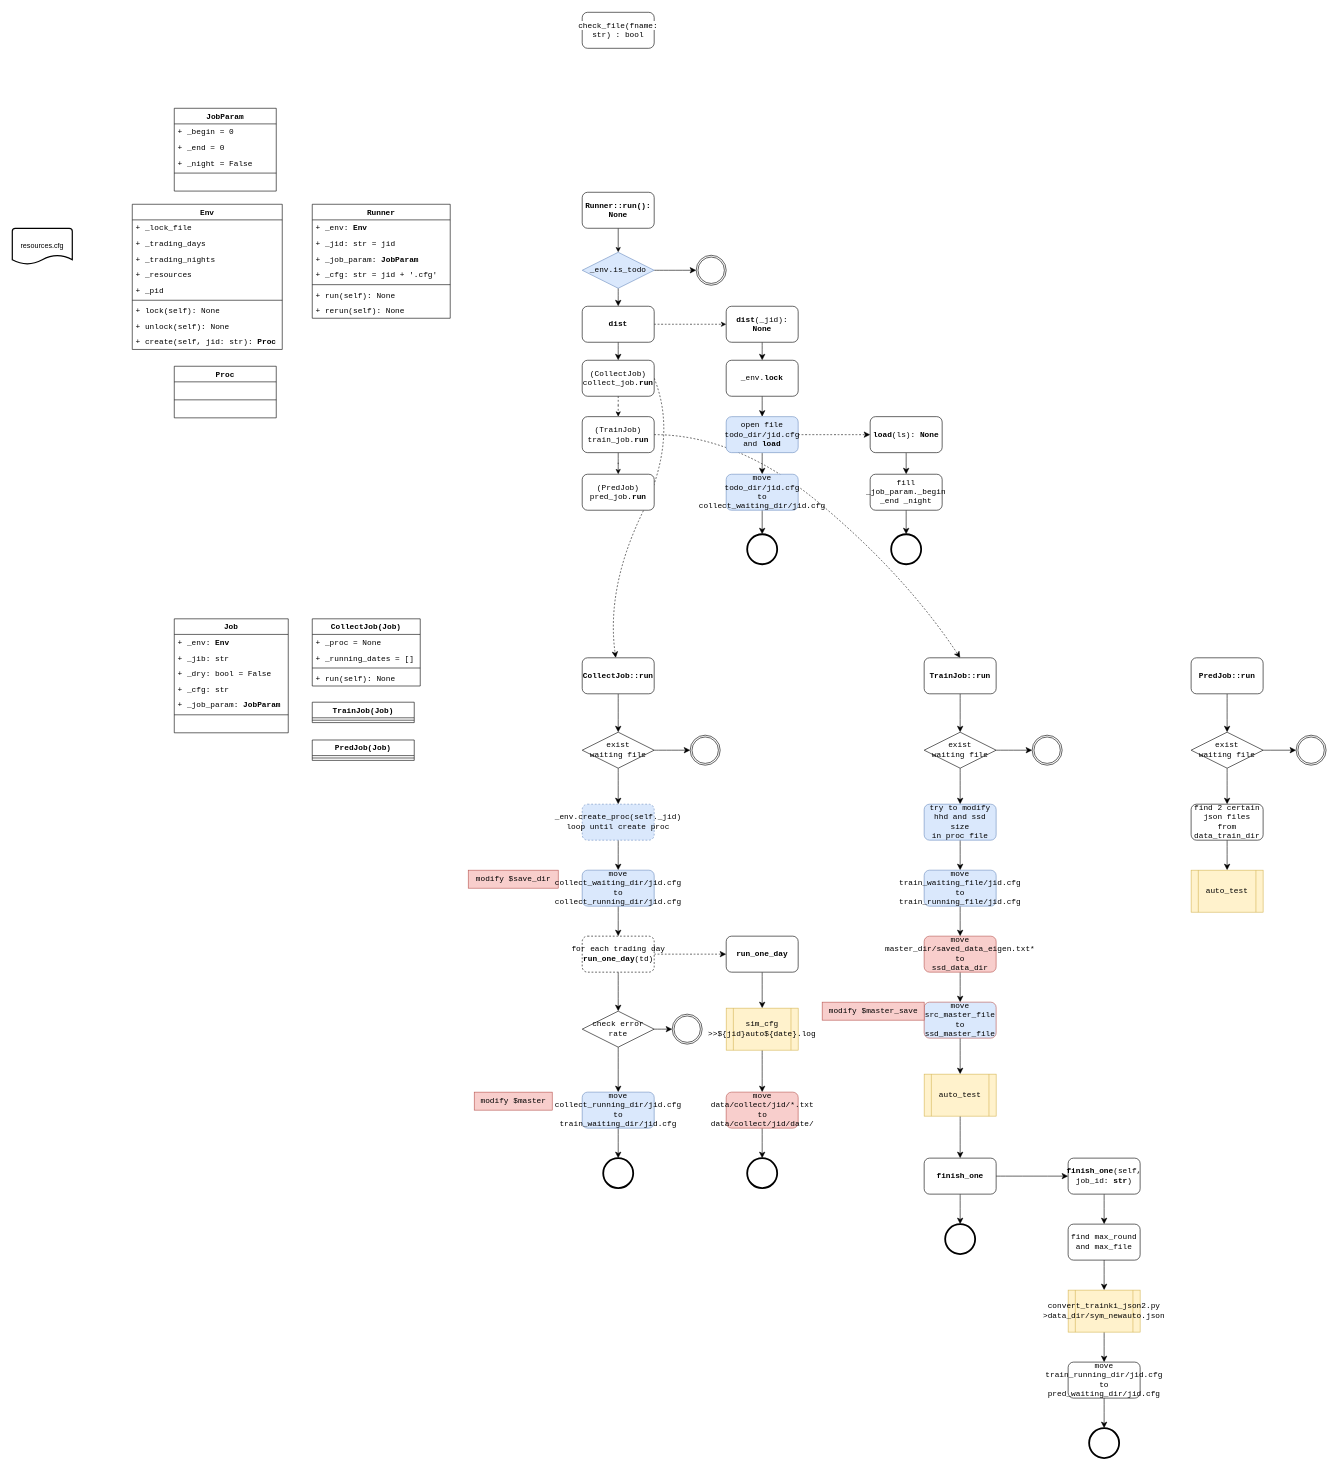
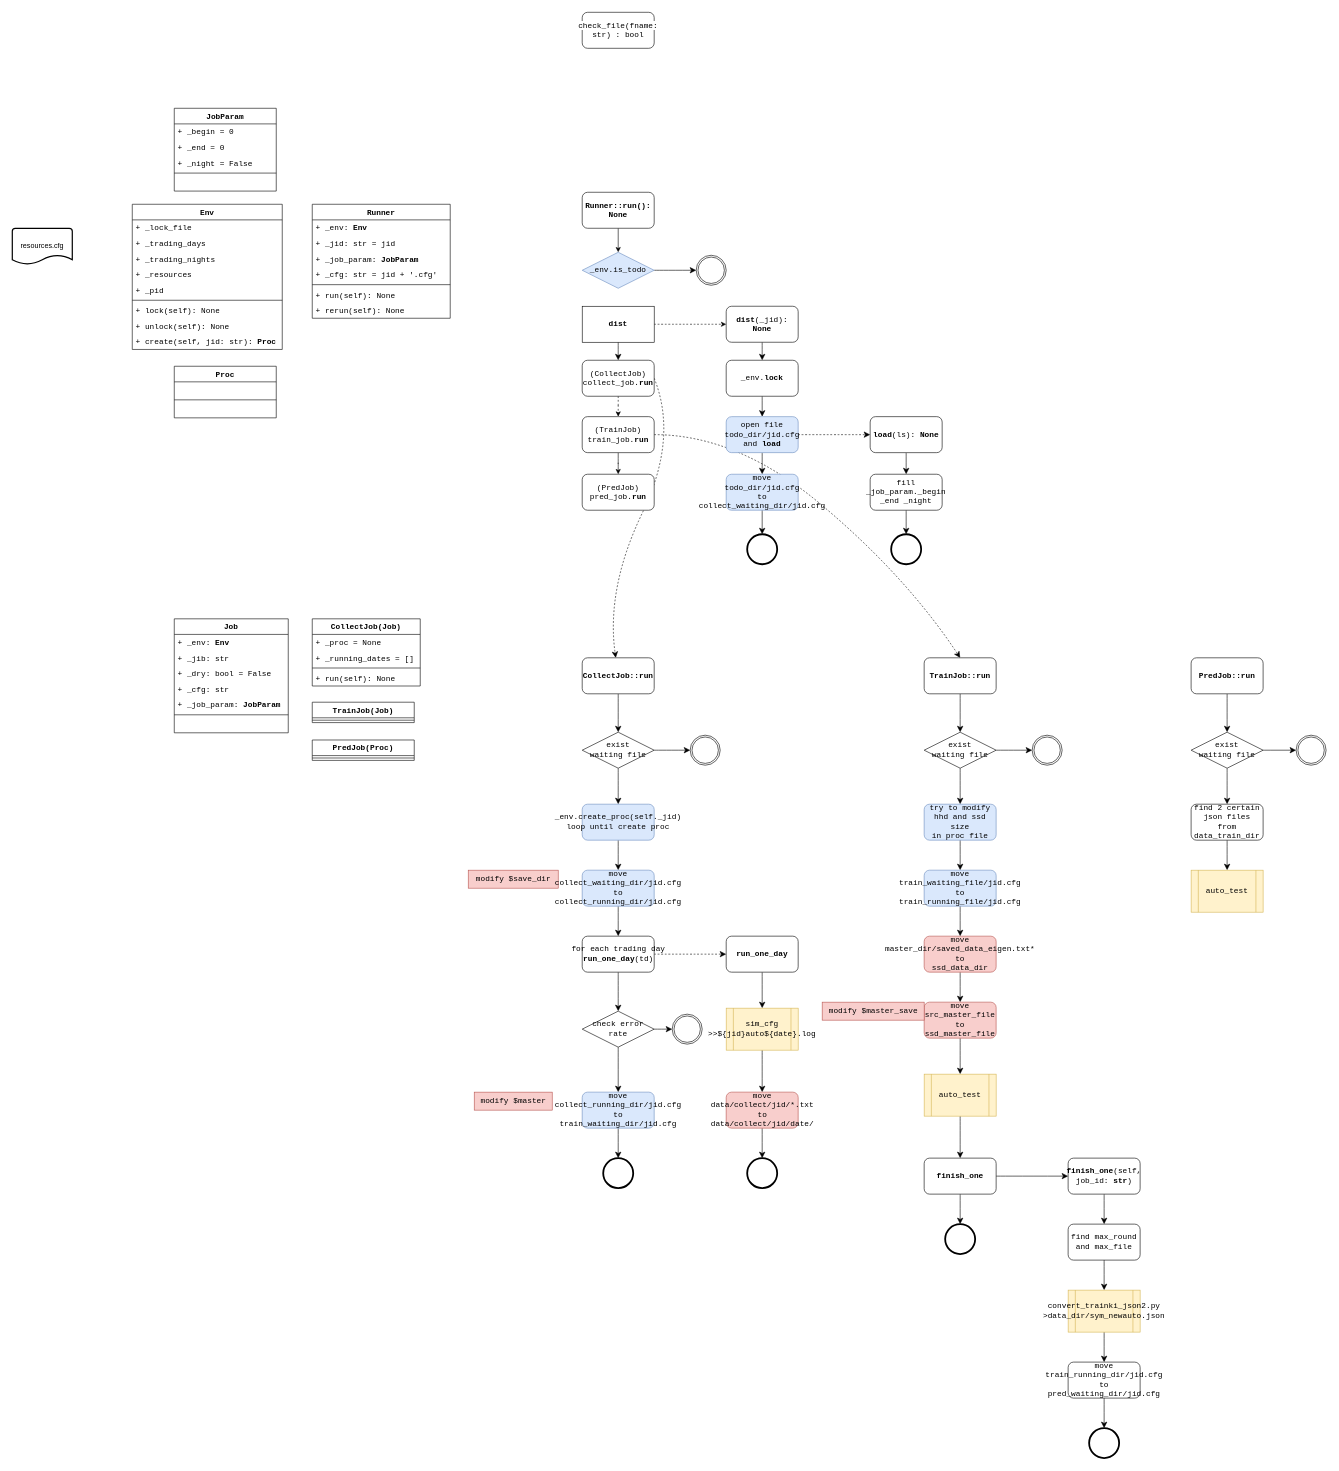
edge "_env.is_todo" -> "dist": removed
node "dist": shape rounded rectangle -> rectangle
node "PredJob(Job)": label "PredJob(Job)" -> "PredJob(Proc)"
node "_env.create_proc(self._jid) loop until create proc": style dashed -> solid
node "for each trading day run_one_day(td)": style dashed -> solid
node "move src_master_file to ssd_master_file": fillcolor #dae8fc -> #f8cecc
